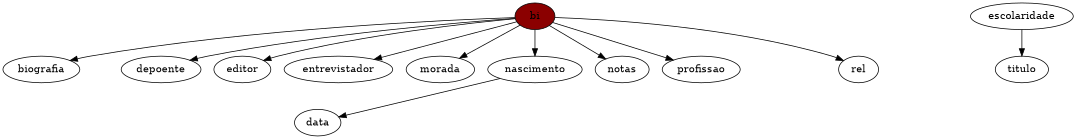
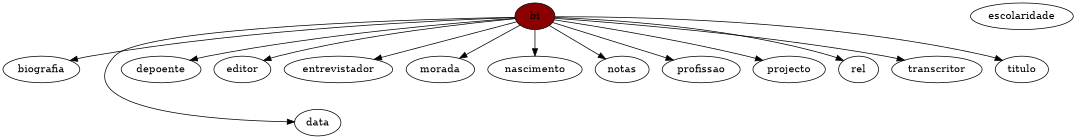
edge "escolaridade" -> "titulo": now "bi" -> "titulo"
node "projecto": added
node "transcritor": added
edge "nascimento" -> "data": now "bi" -> "data"
